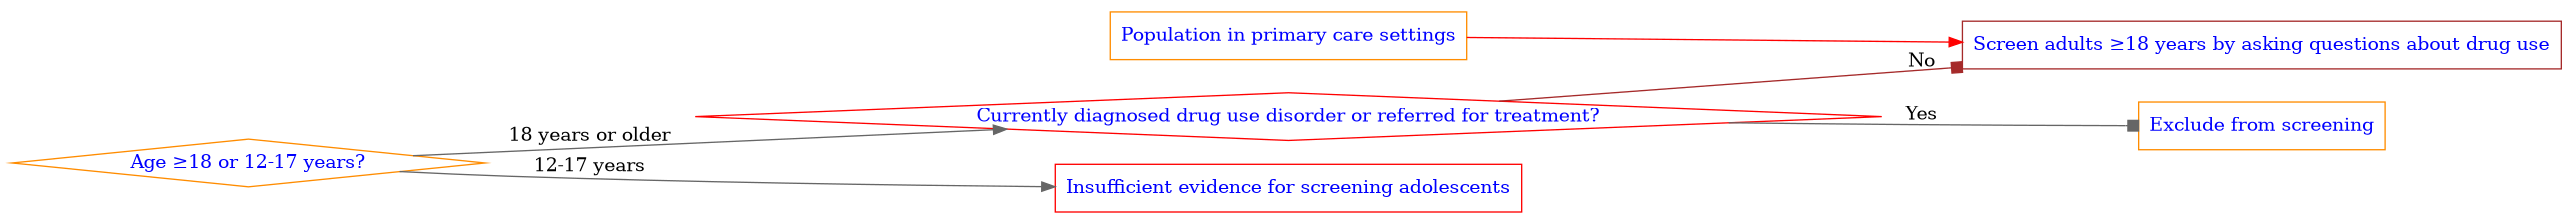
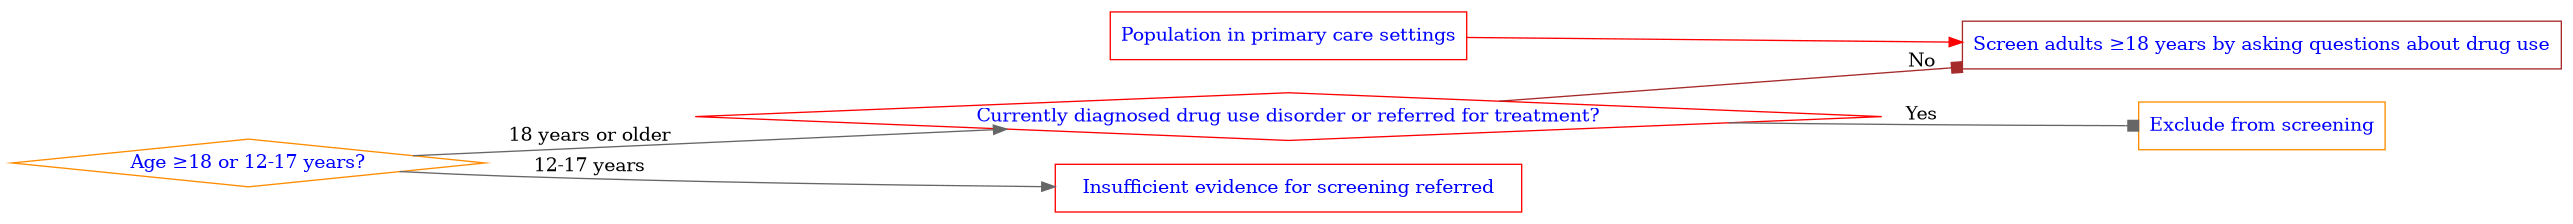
node "Population in primary care settings": color darkorange -> red
node "Insufficient evidence for screening adolescents": label "Insufficient evidence for screening adolescents" -> "Insufficient evidence for screening referred"
